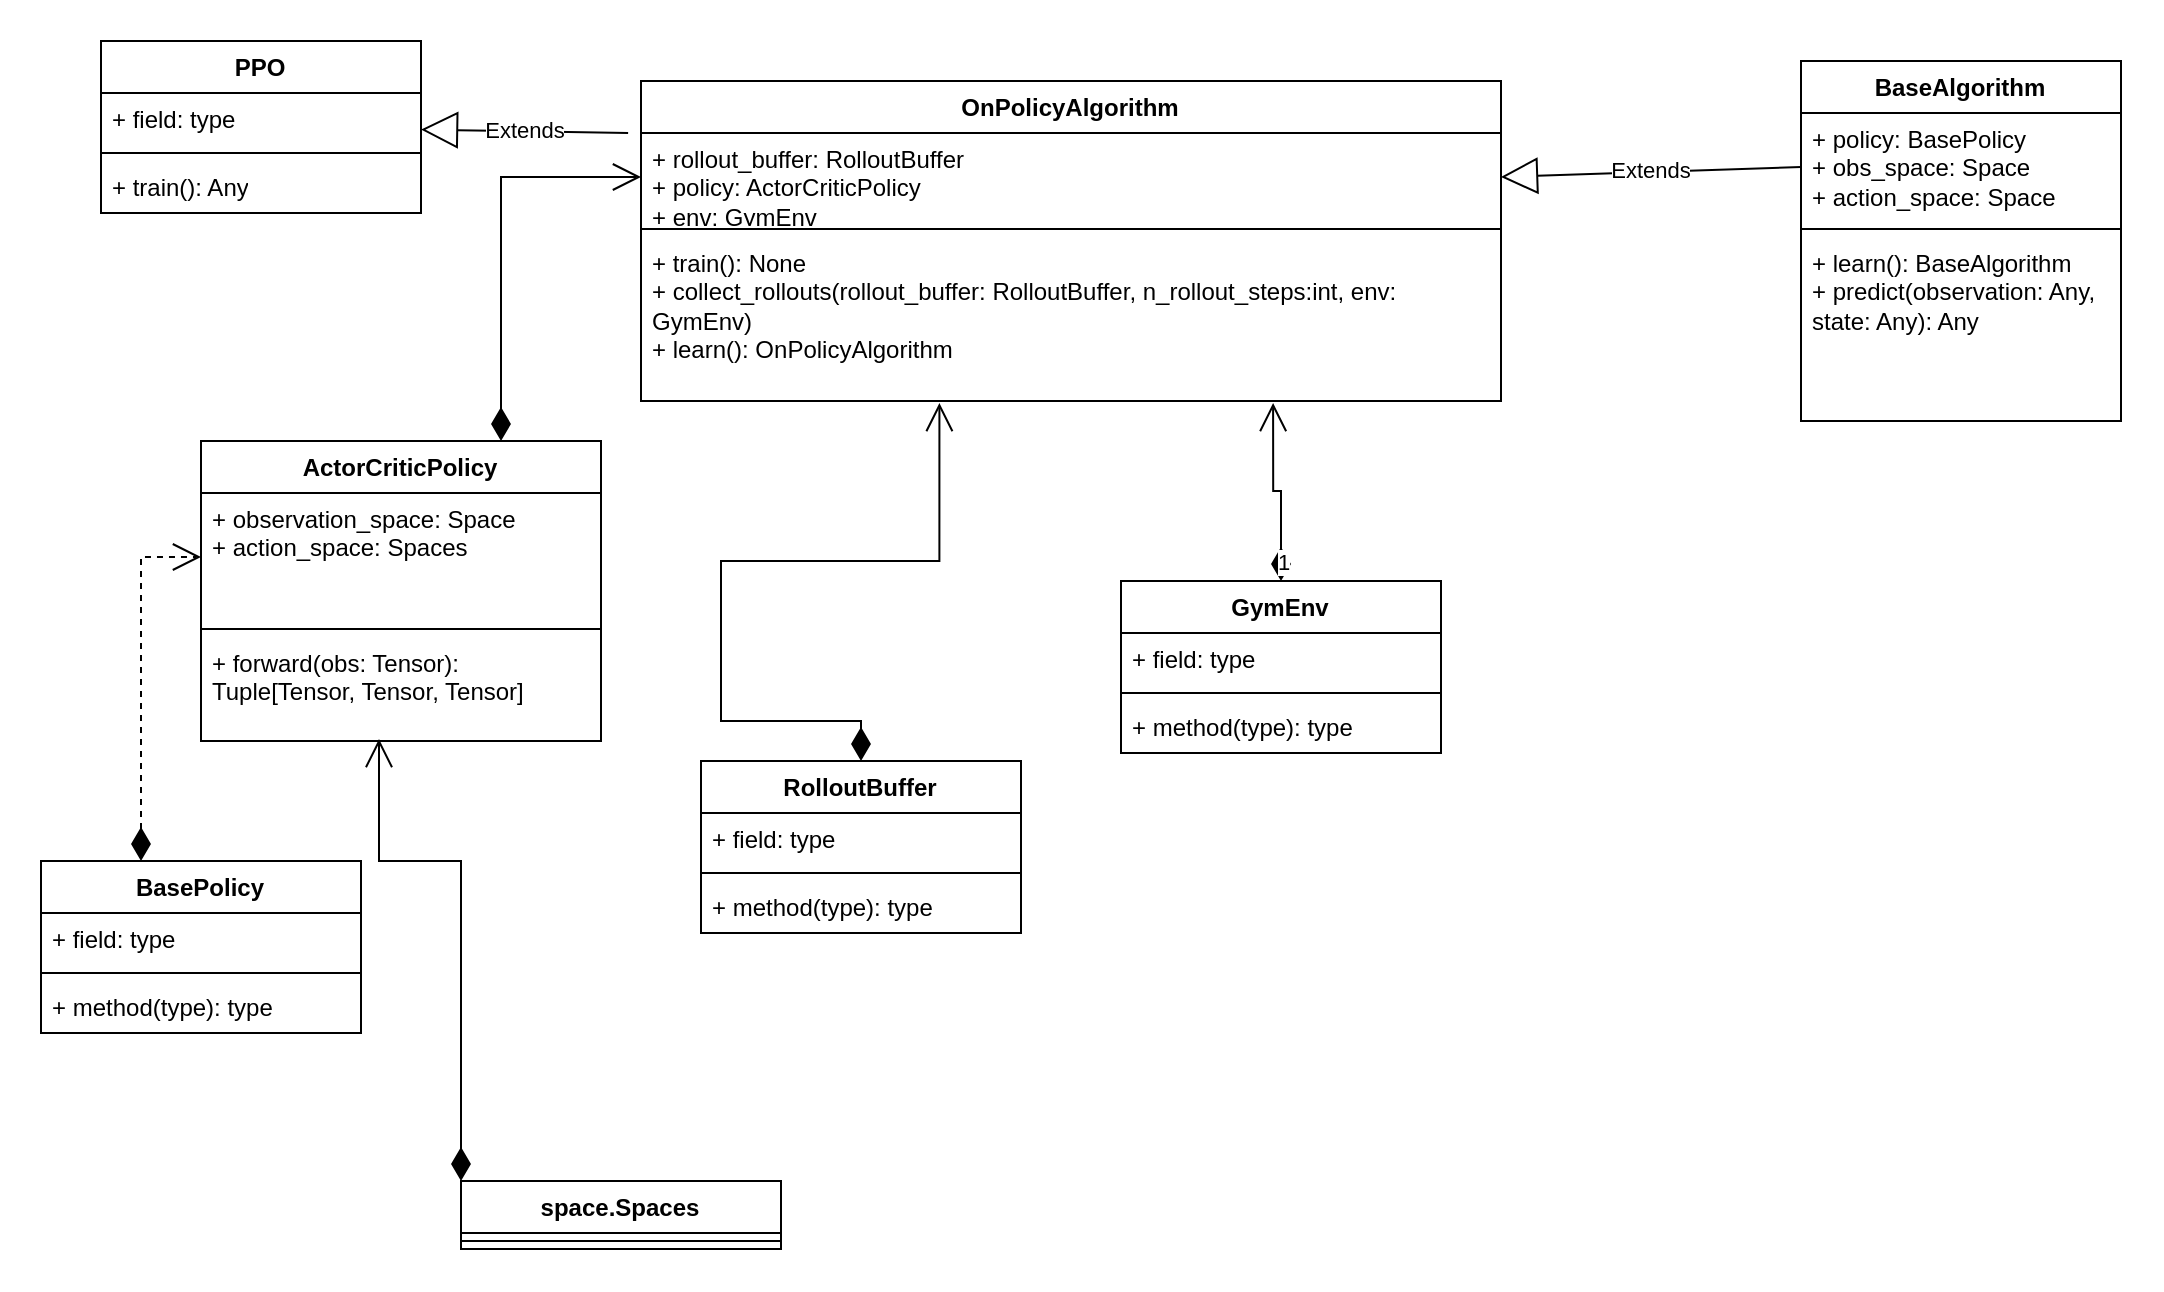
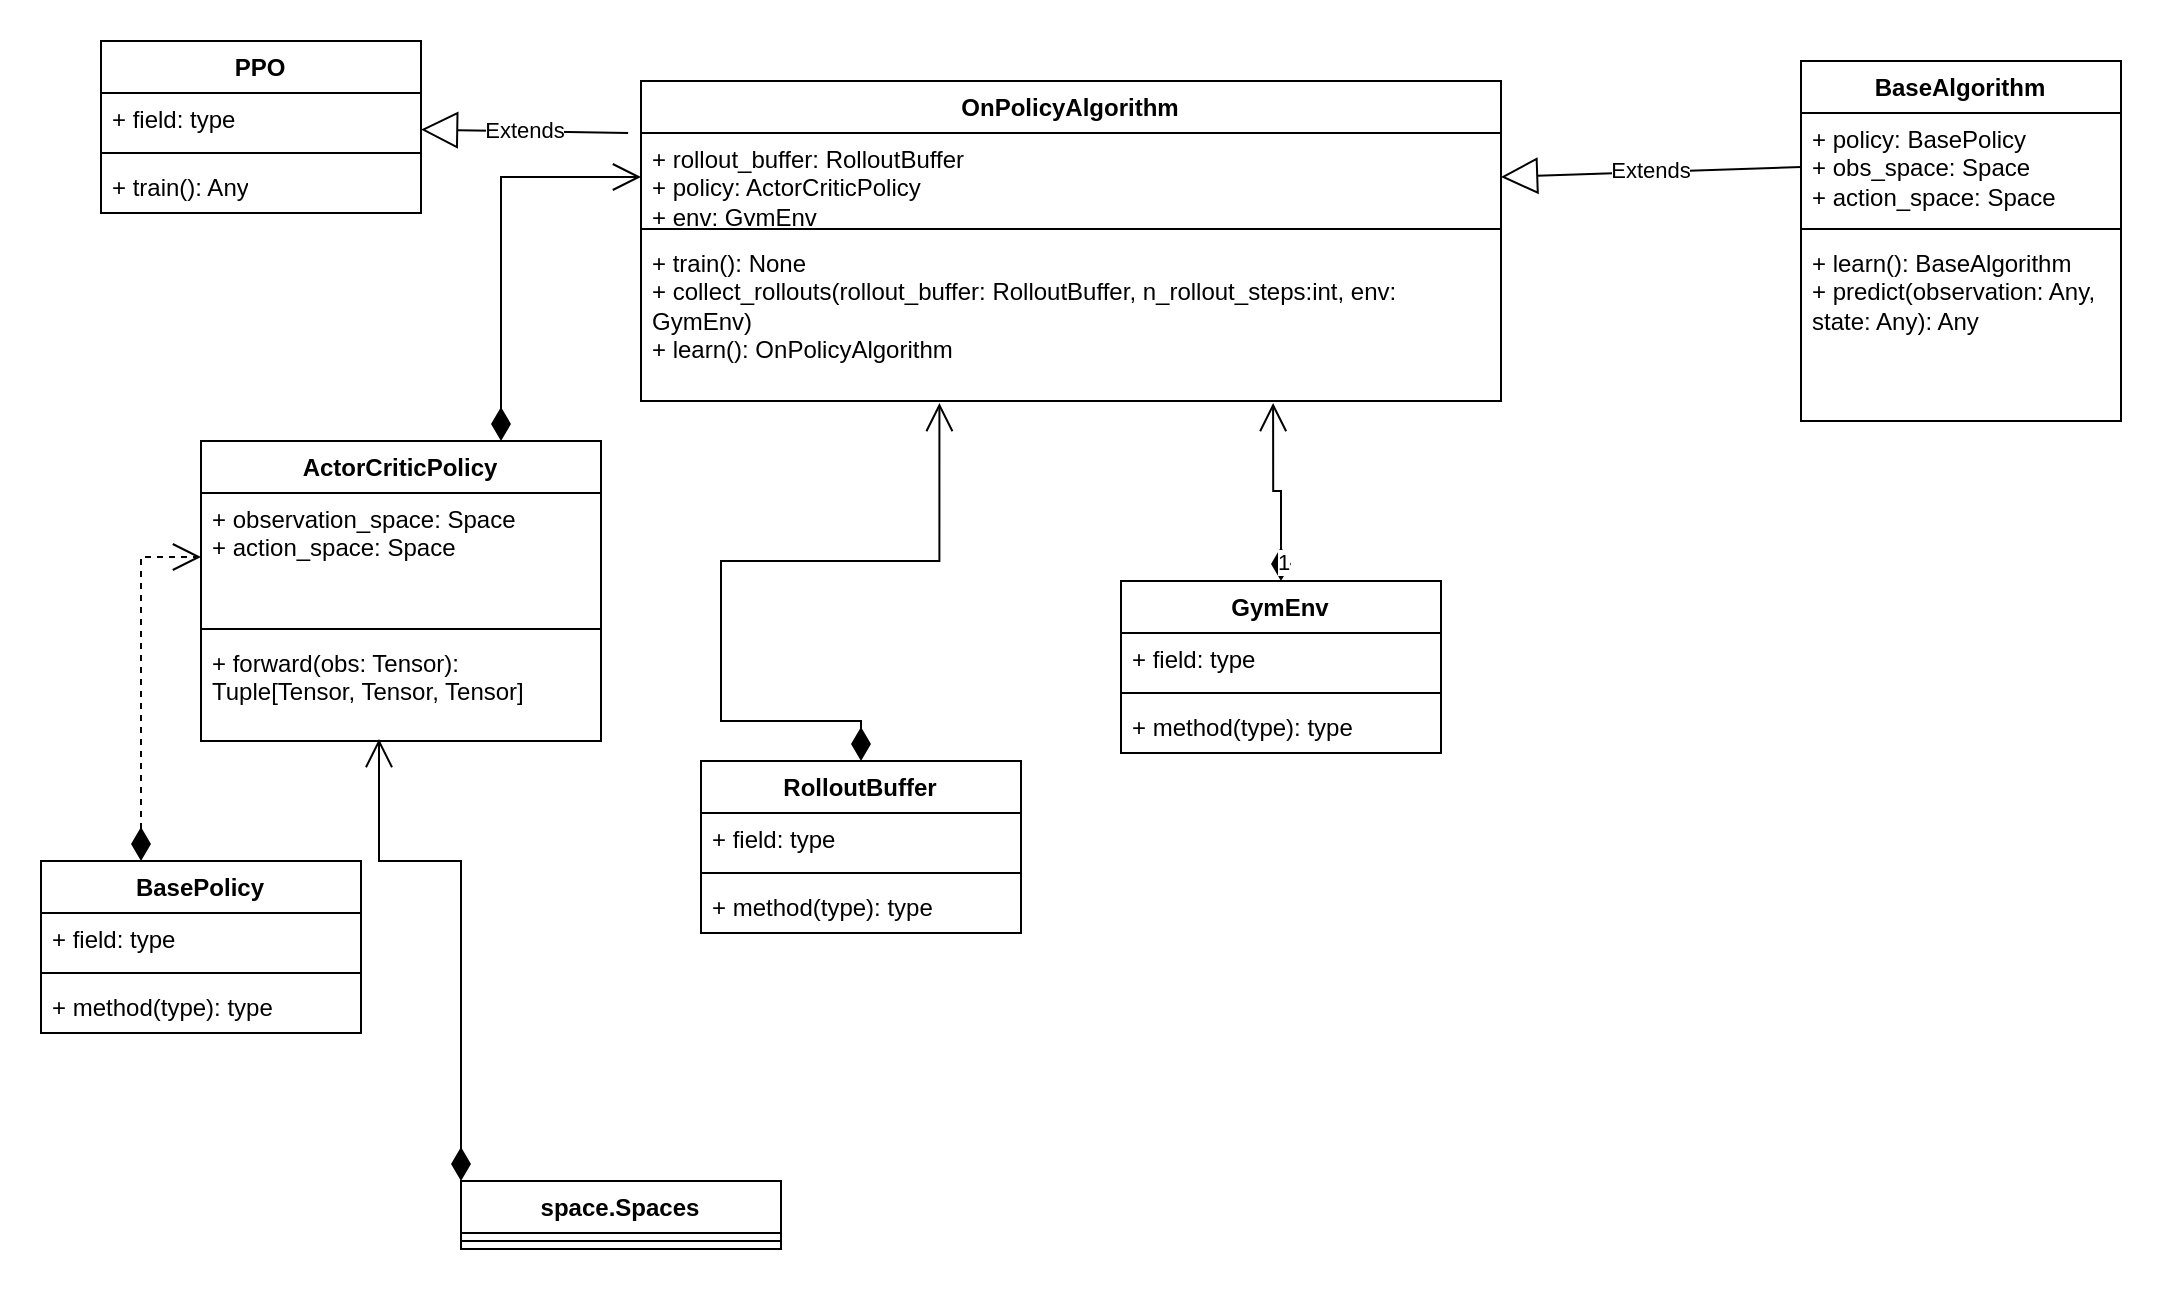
node "+ observation_space: Space + action_space: Spaces": label "+ observation_space: Space + action_space: Spaces" -> "+ observation_space: Space + action_space: Space"
